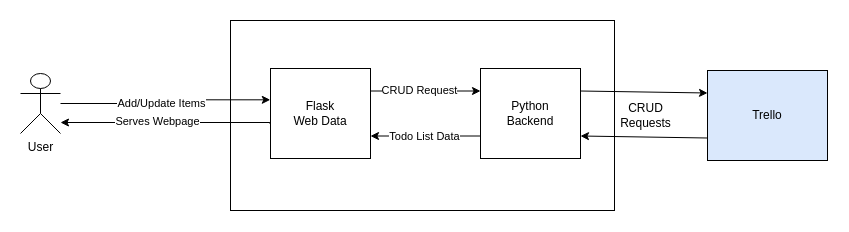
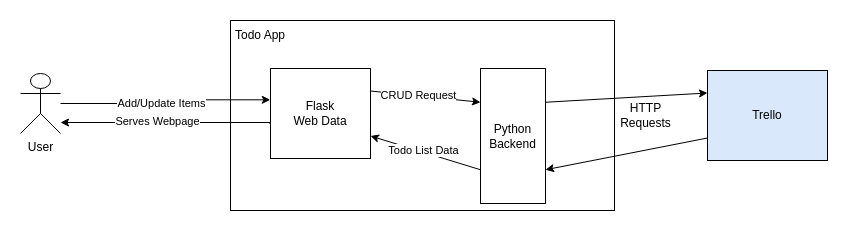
node "Todo App": added
node "Python Backend": size 100x90 -> 65x135
node "CRUD Requests": label "CRUD Requests" -> "HTTP Requests"
